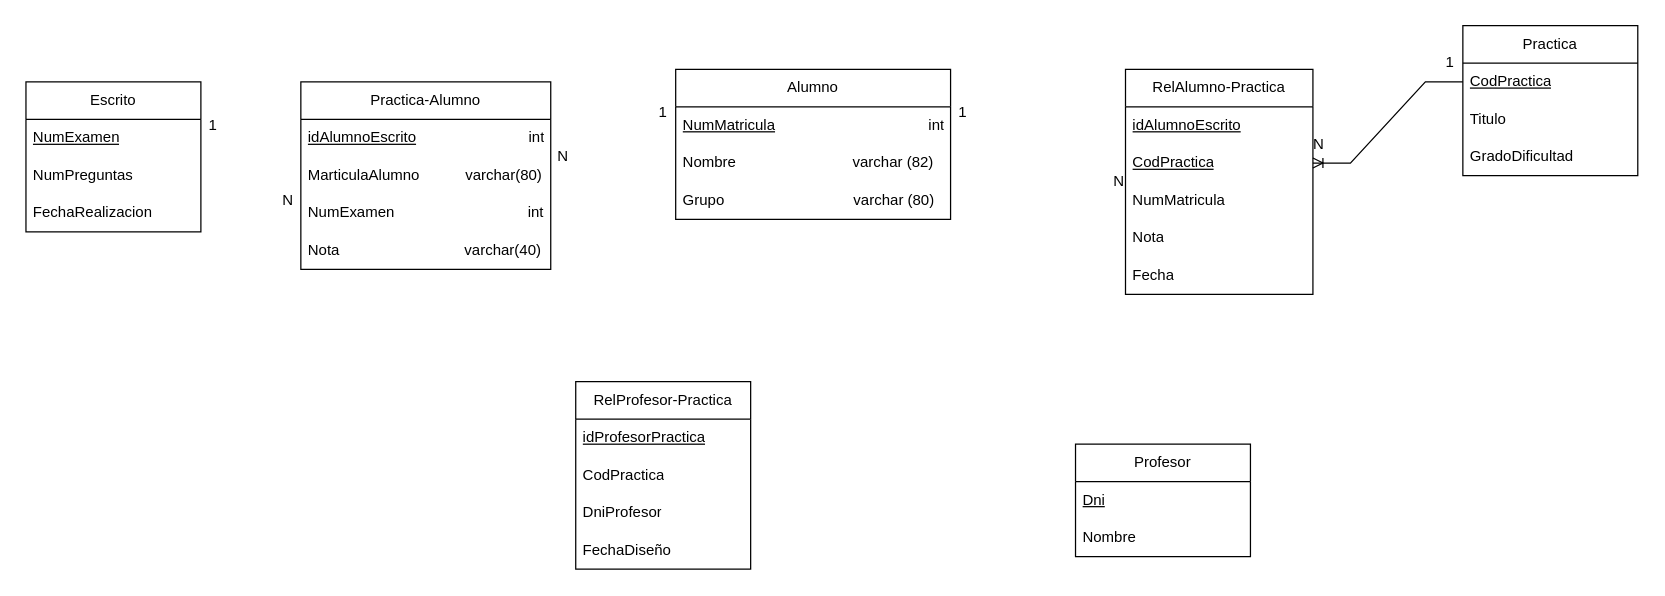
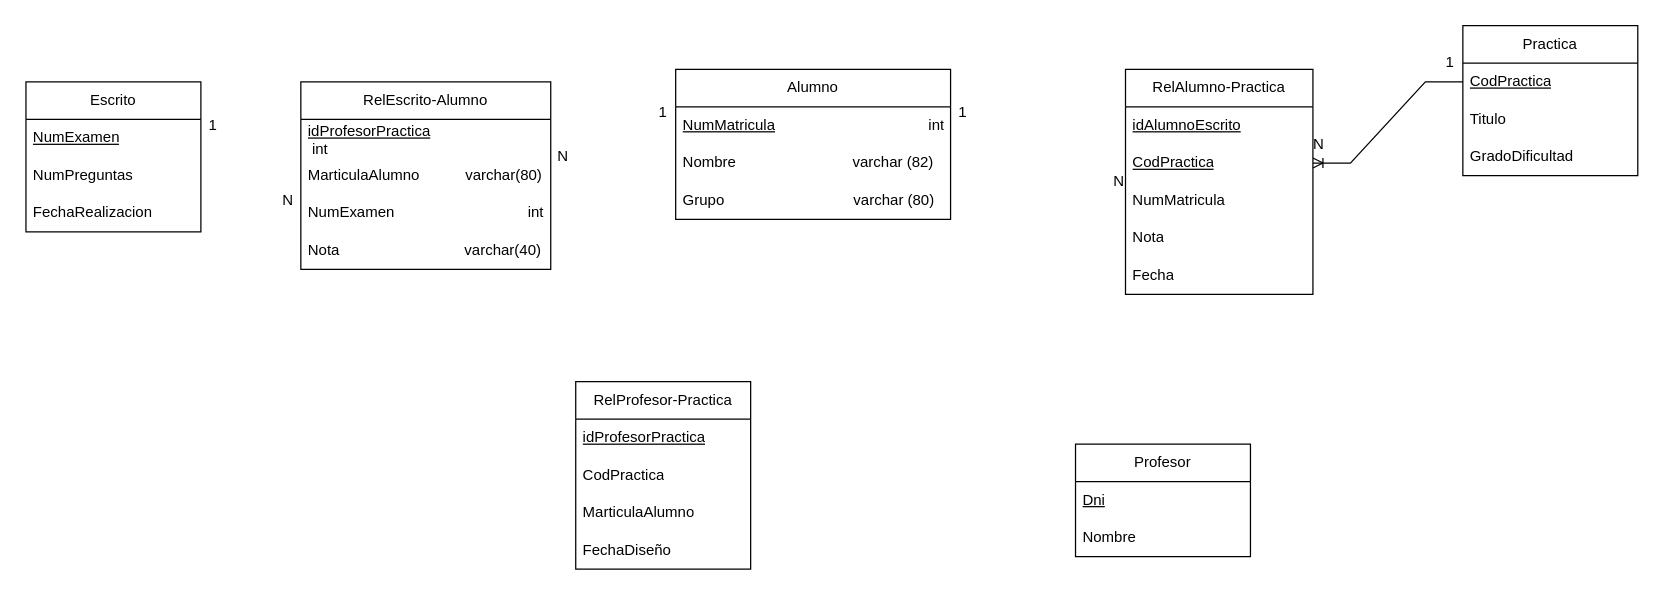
node "Practica-Alumno": label "Practica-Alumno" -> "RelEscrito-Alumno"
node "idAlumnoEscrito int": label "idAlumnoEscrito int" -> "idProfesorPractica int"
node "DniProfesor": label "DniProfesor" -> "MarticulaAlumno"
